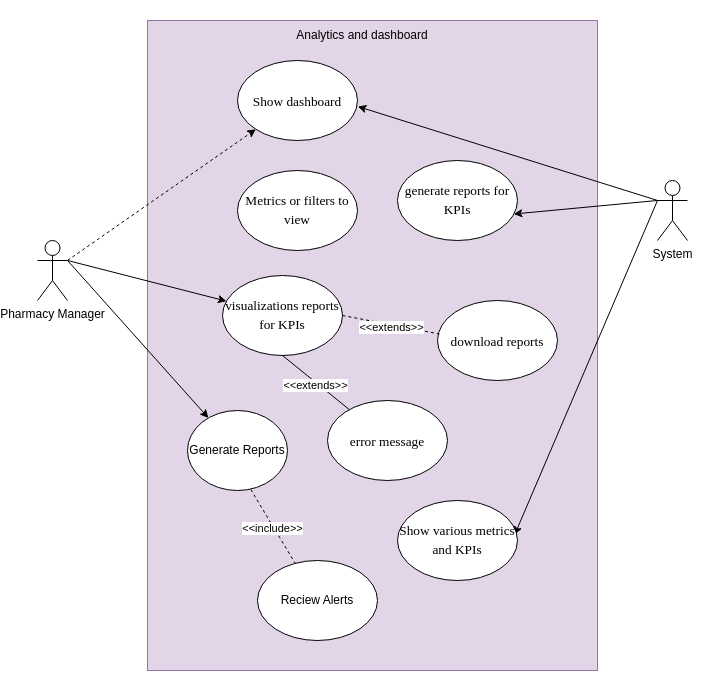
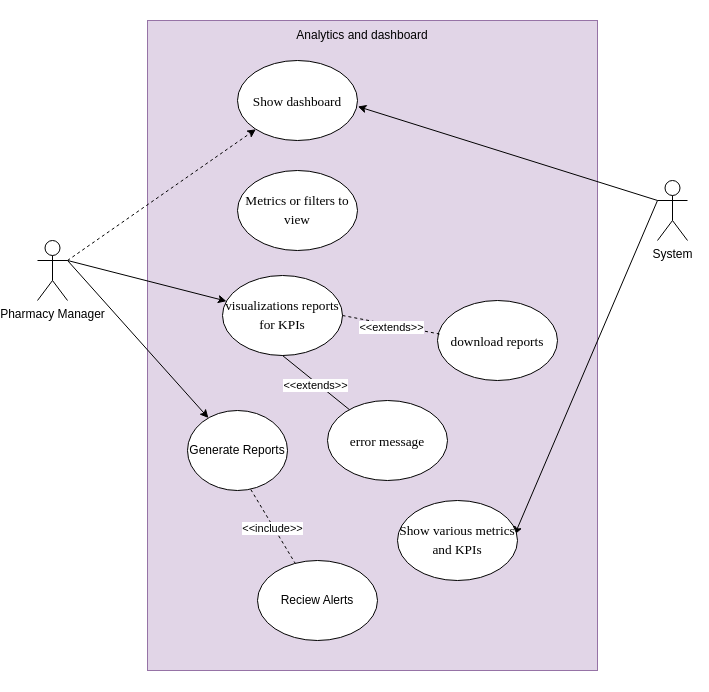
node "generate reports for KPIs": removed
edge "System" -> "generate reports for KPIs": removed
